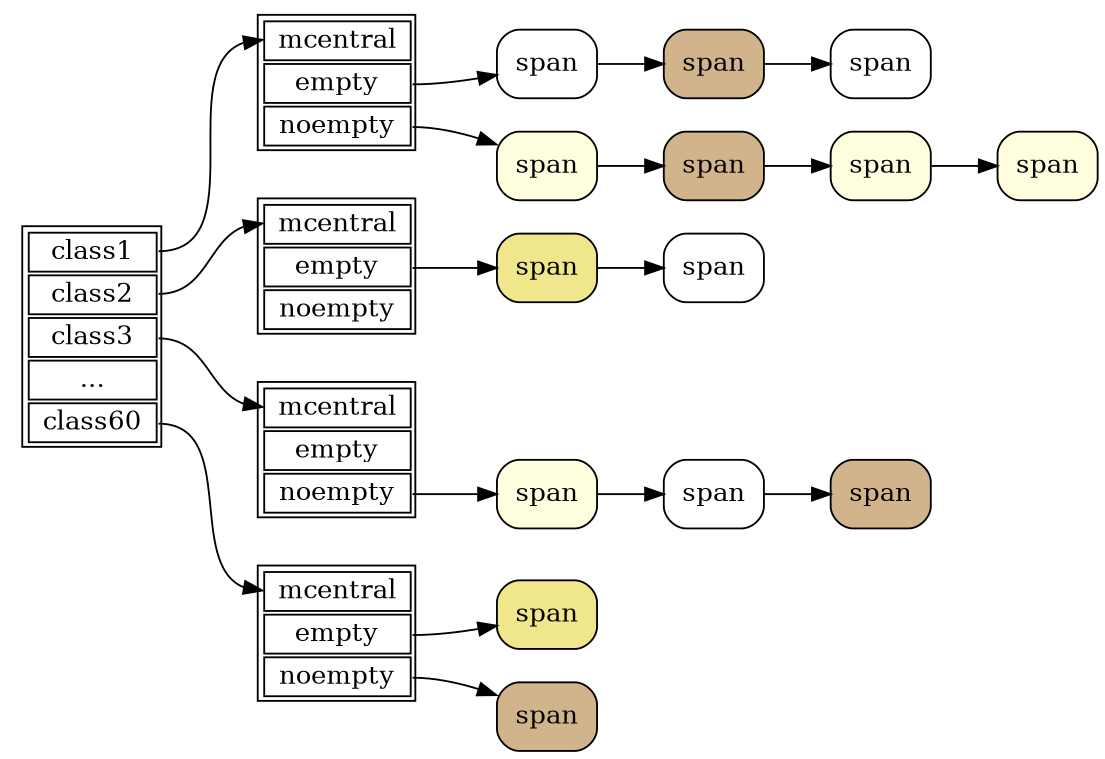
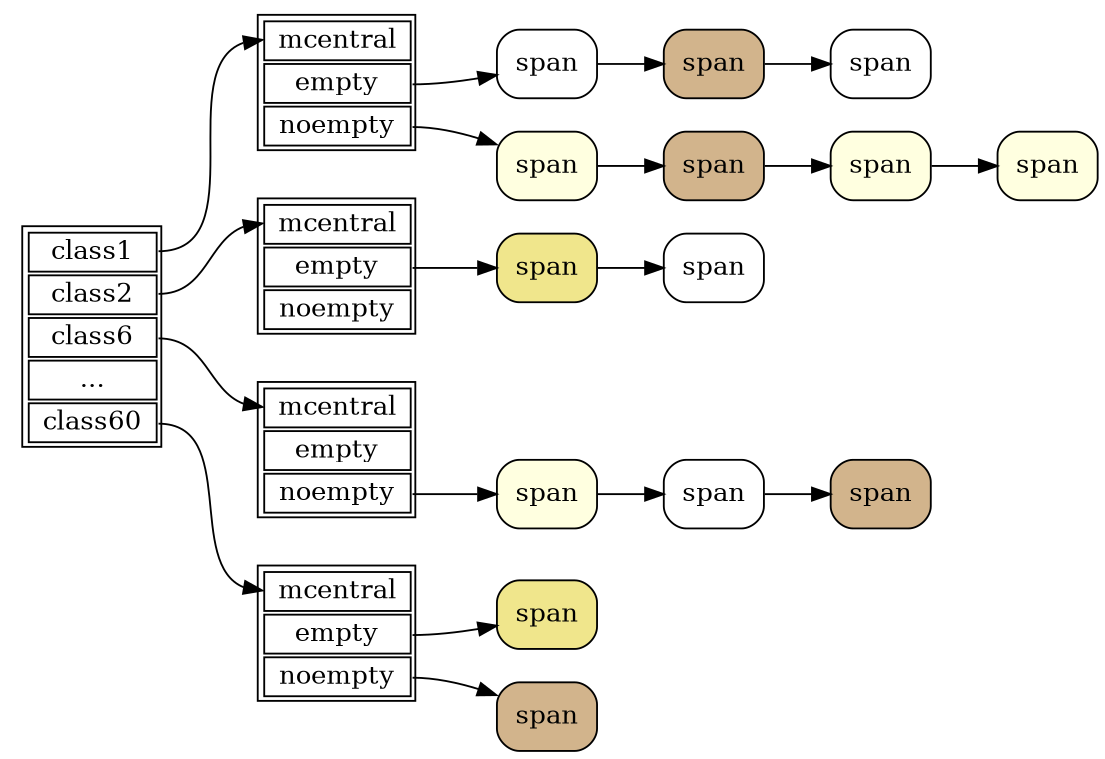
node "class1": text "class3" -> "class6"
